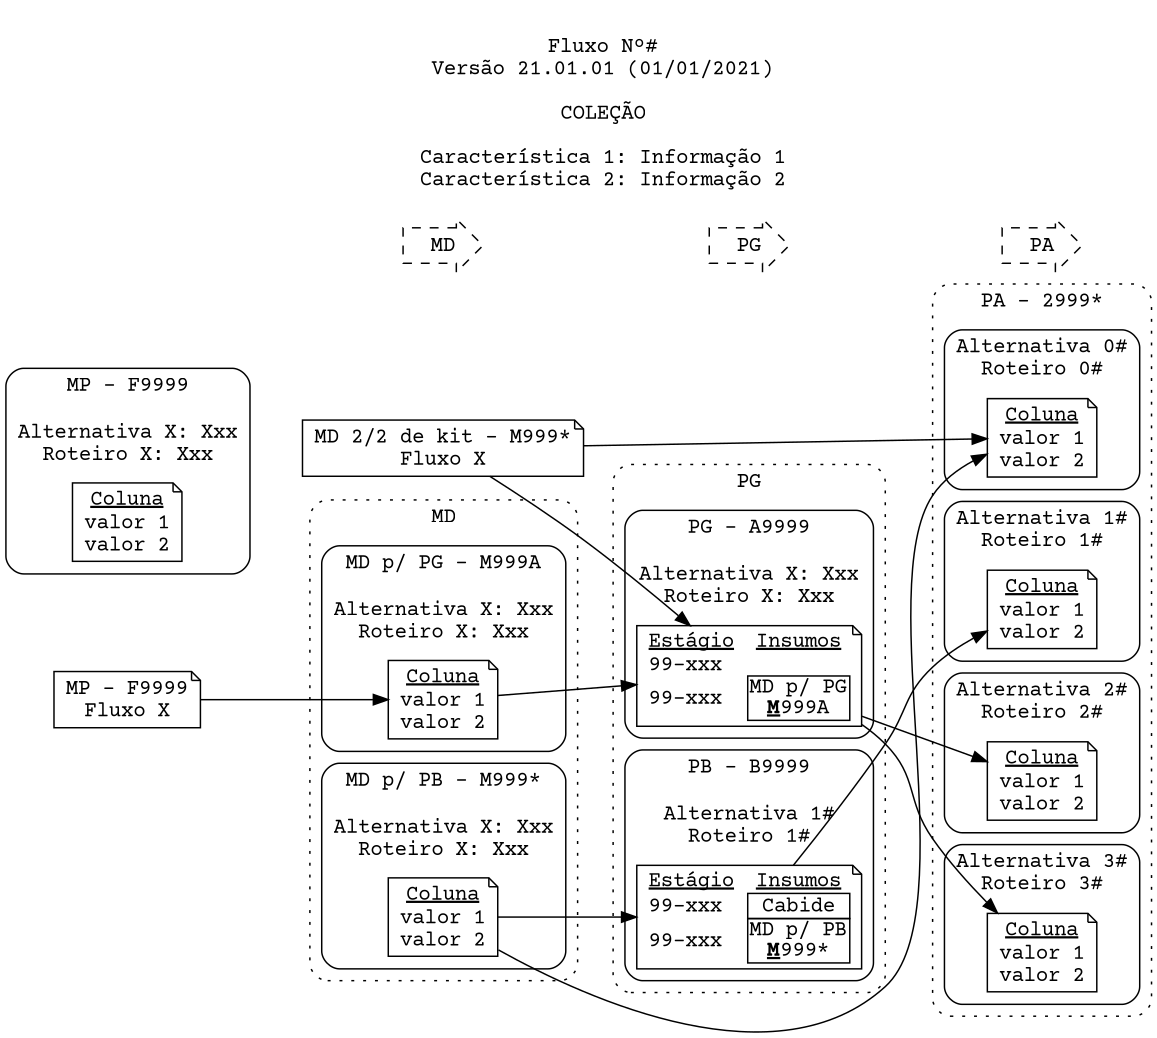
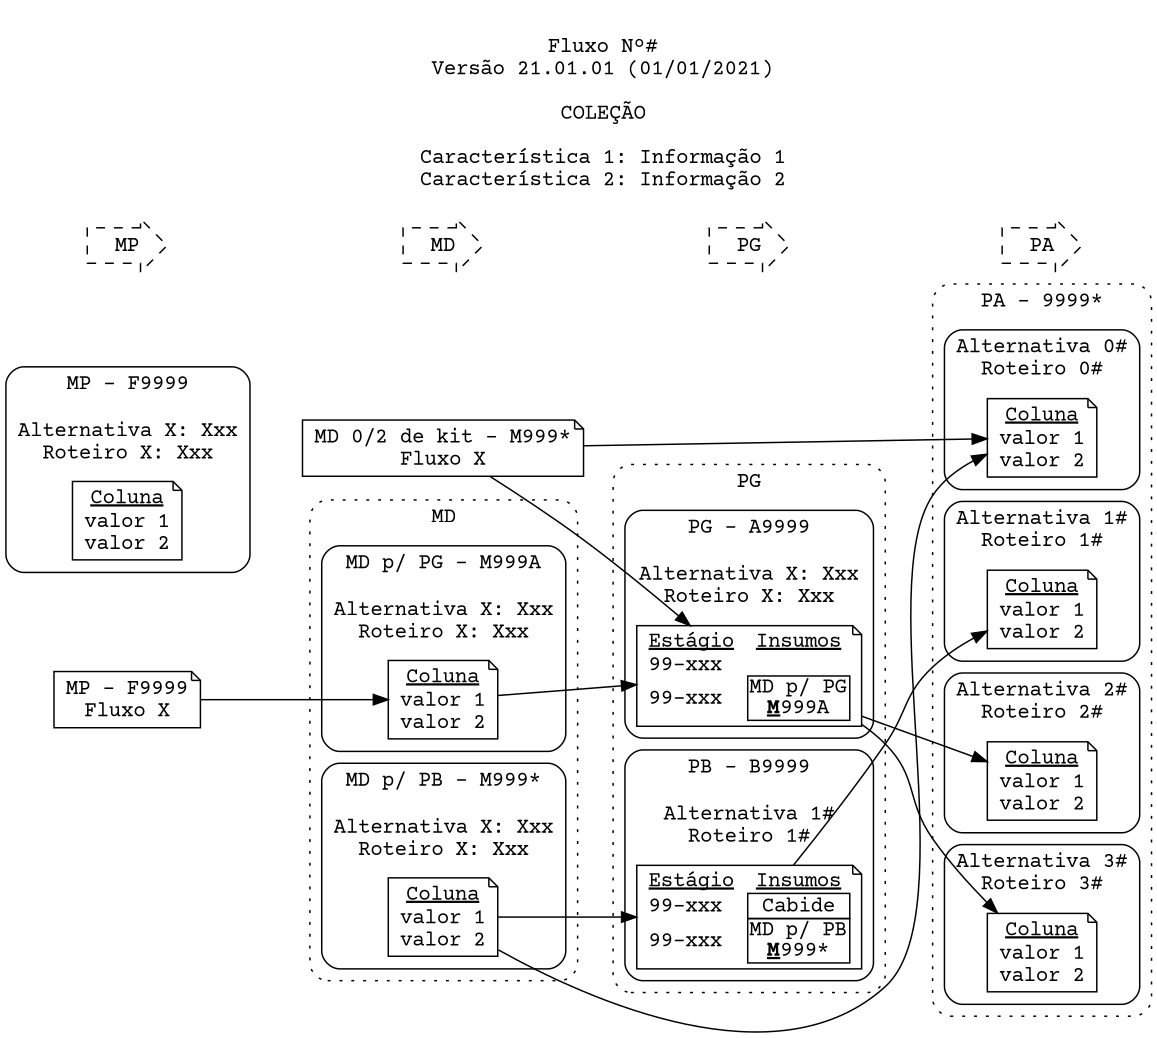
node "MP": added
cluster "PA - 2999*": label "PA - 2999*" -> "PA - 9999*"
node "MD 2/2 de kit - M999* Fluxo X": label "MD 2/2 de kit - M999* Fluxo X" -> "MD 0/2 de kit - M999* Fluxo X"
